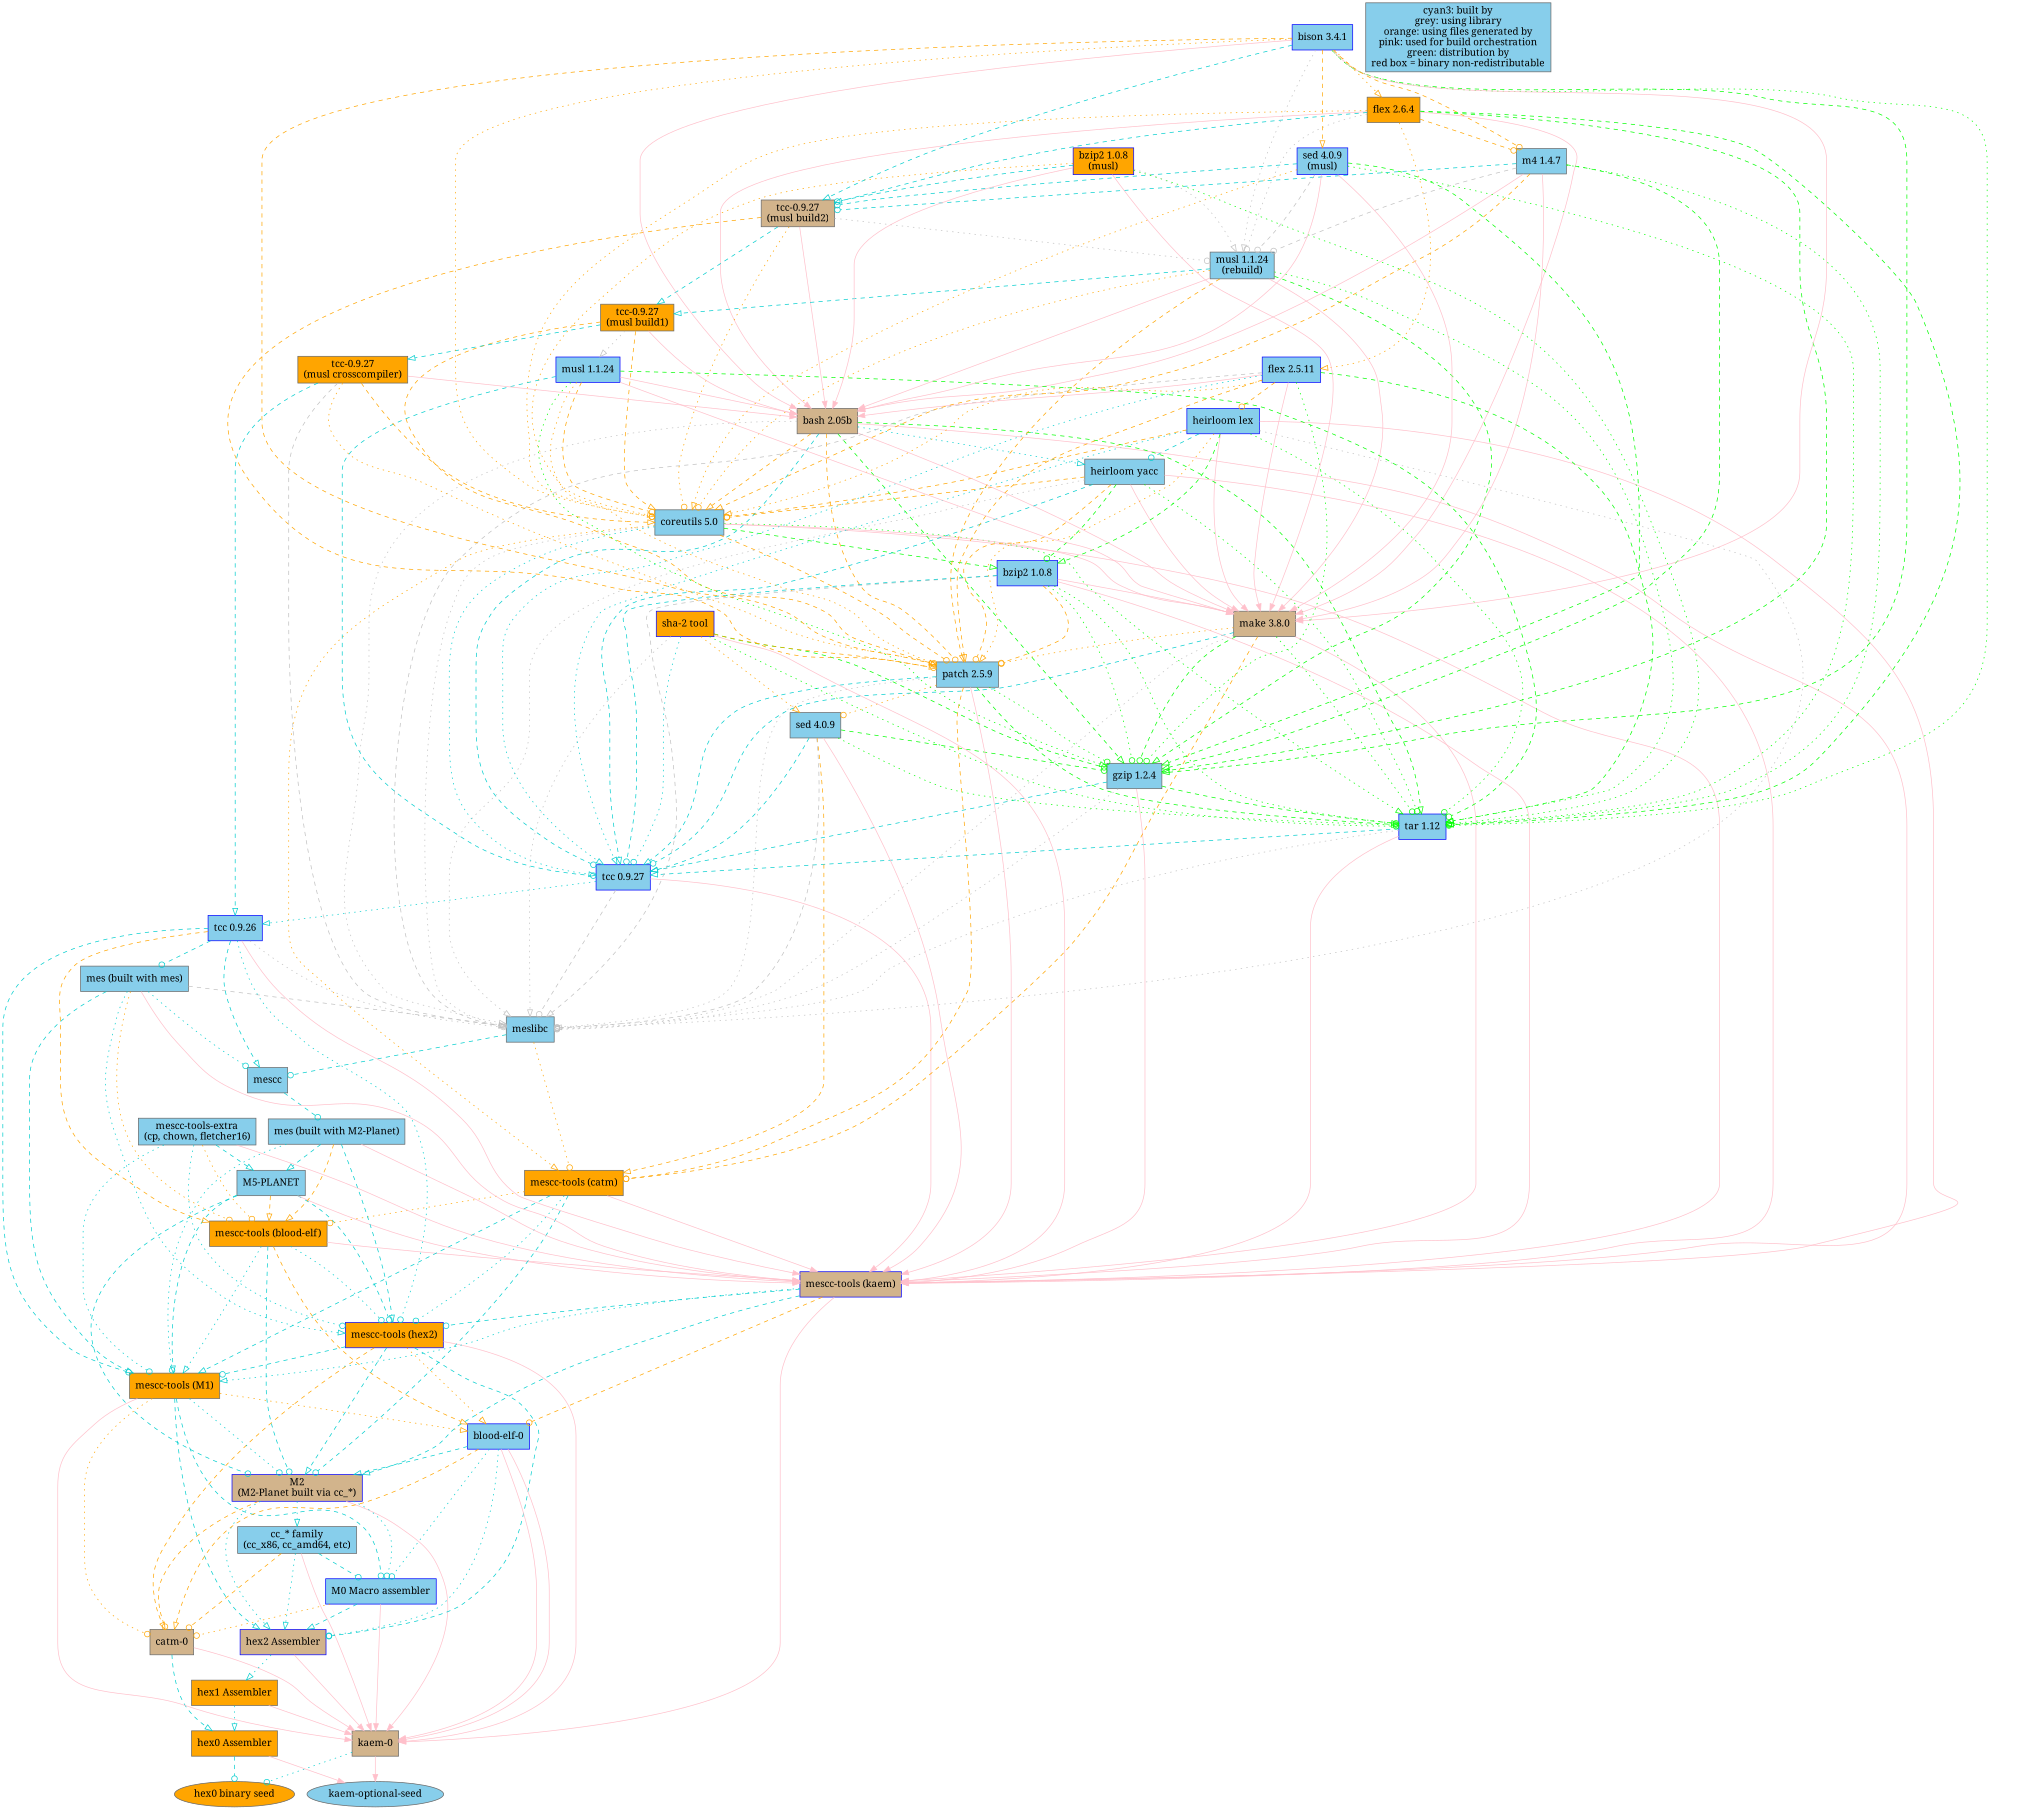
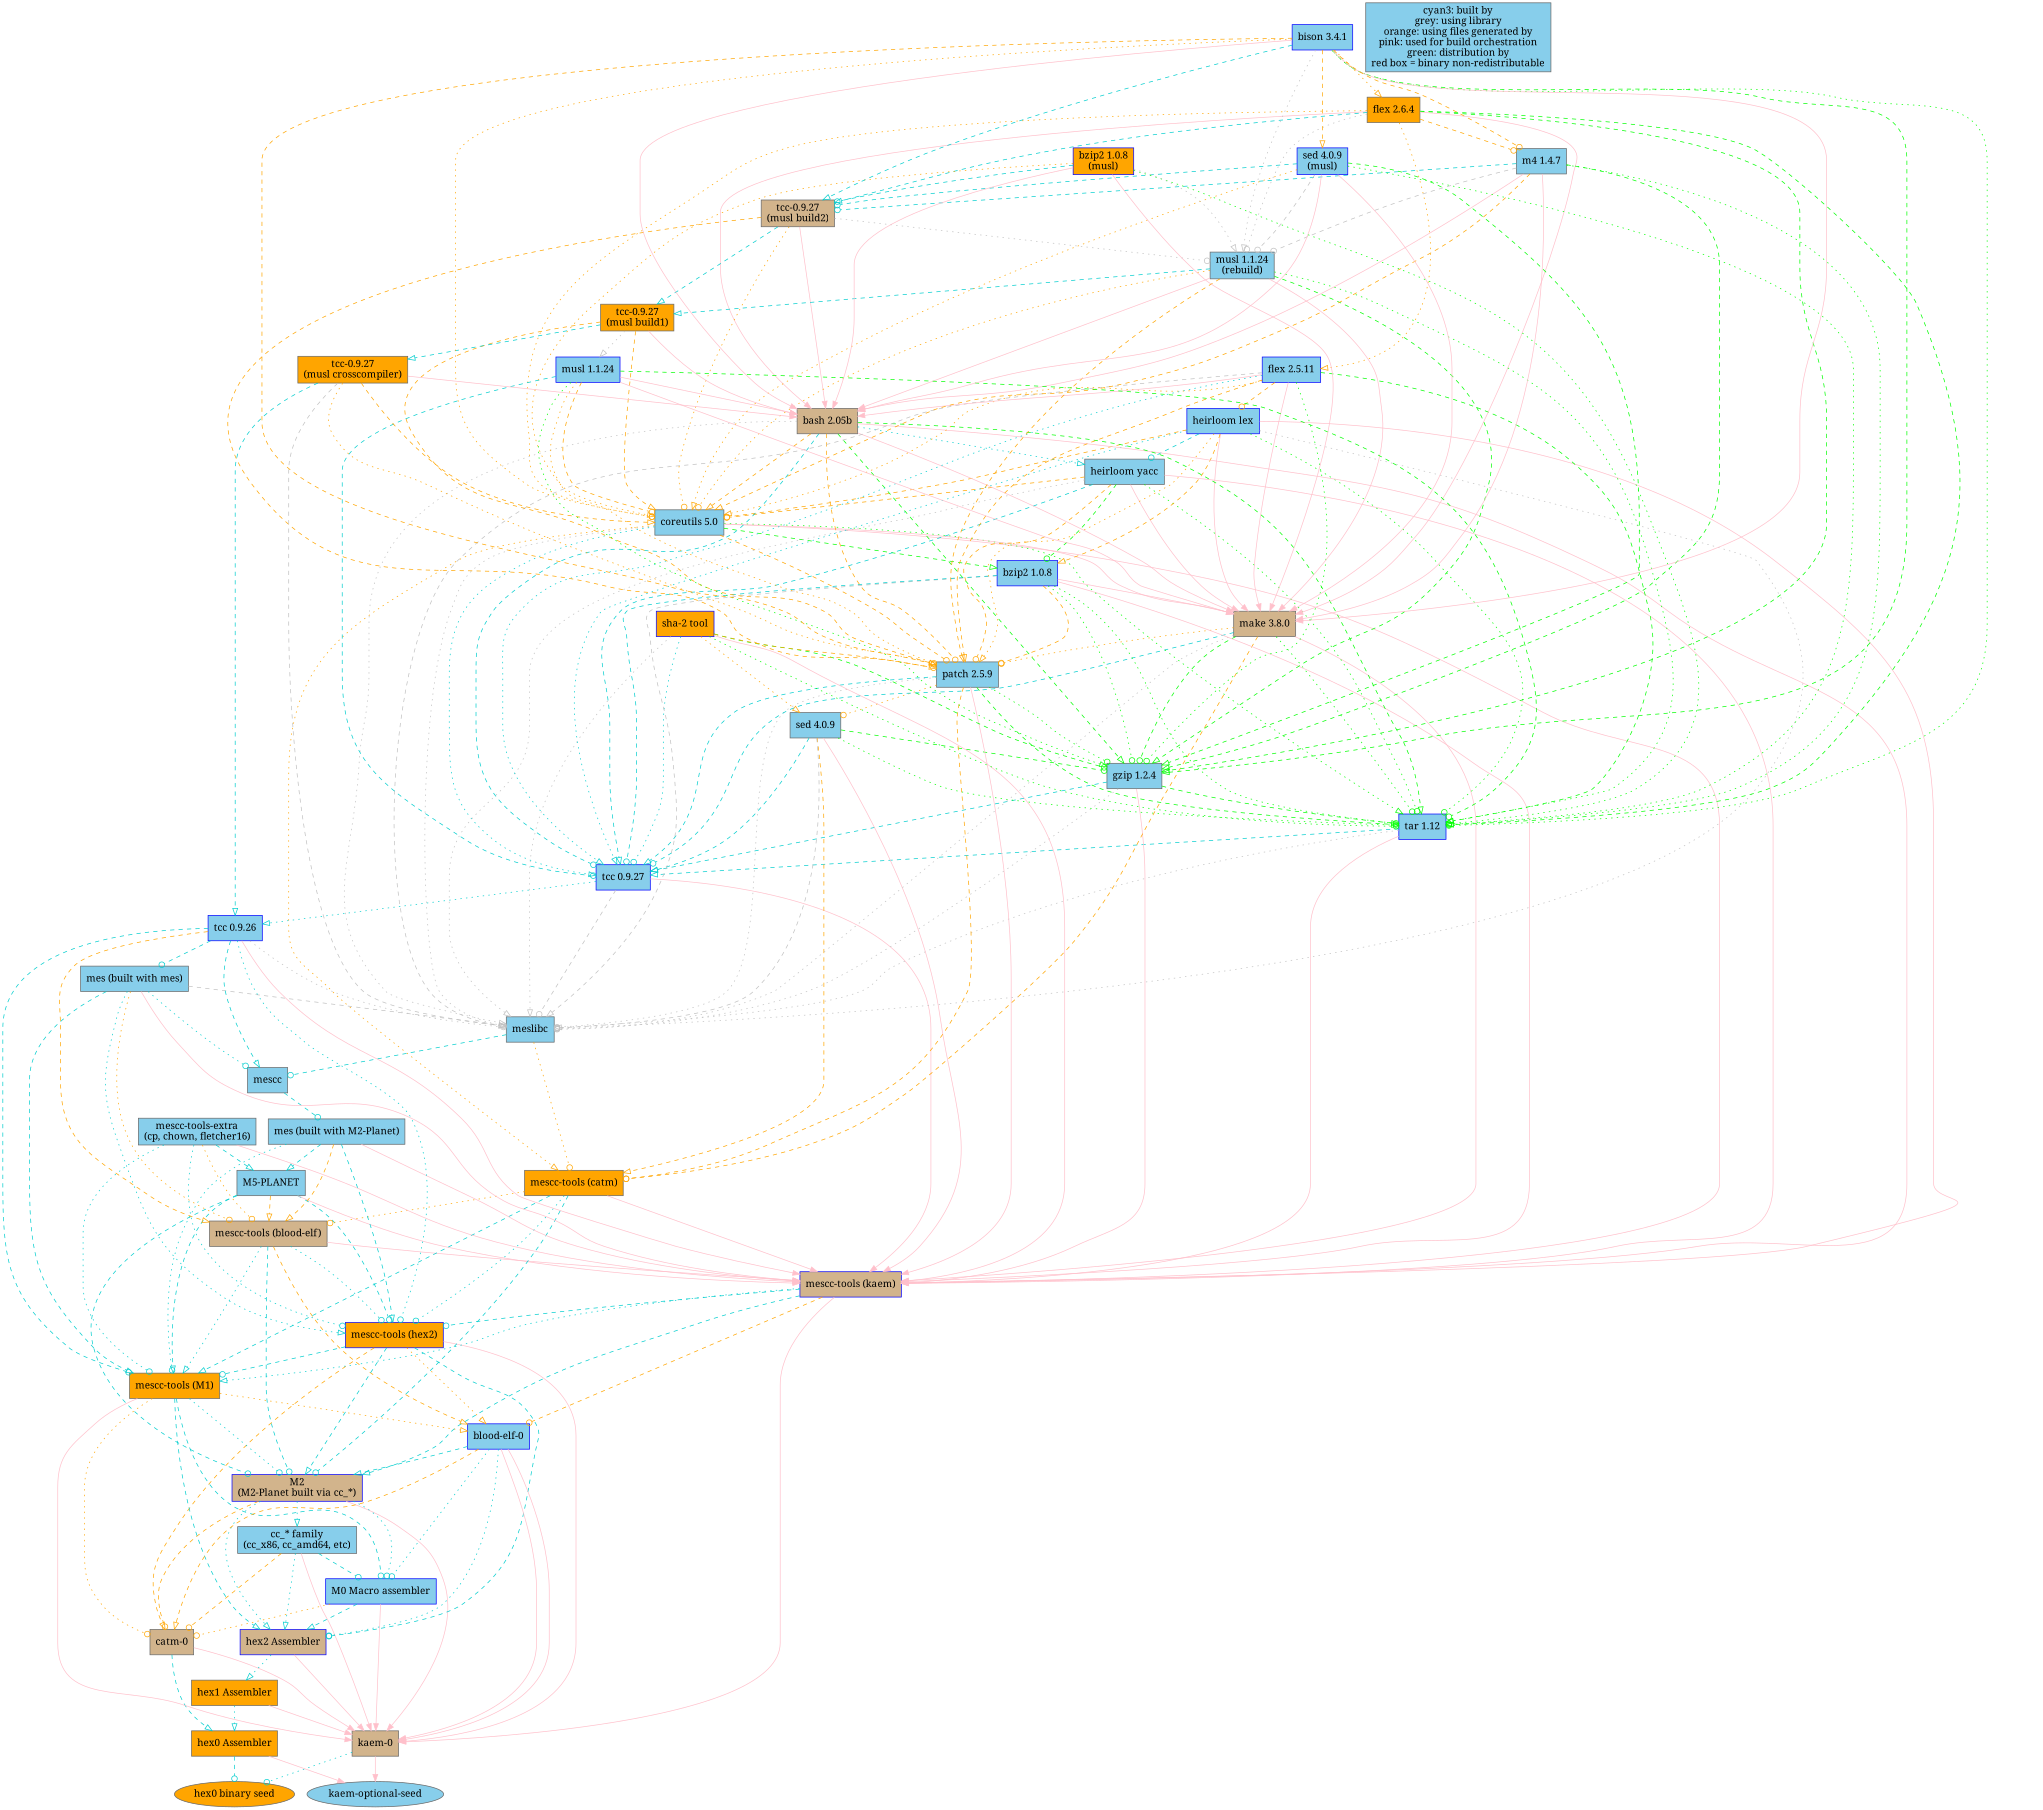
edge "heirloom lex" -> "bzip2 1.0.8": color green -> orange
node "mescc-tools (blood-elf)": fillcolor orange -> tan
